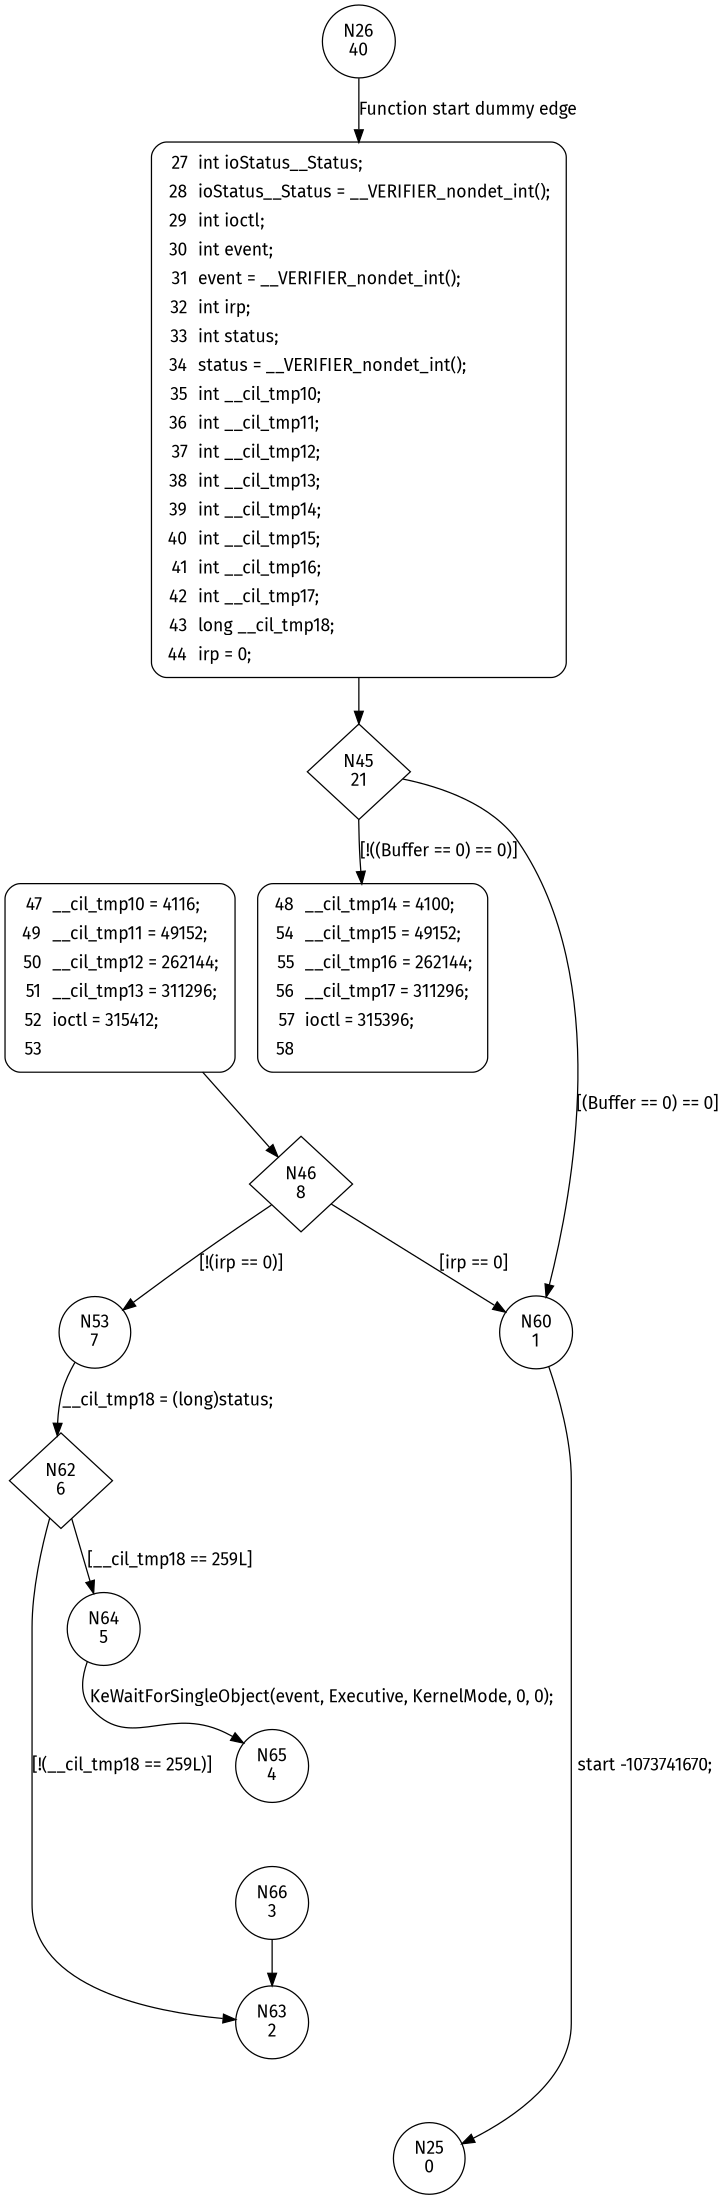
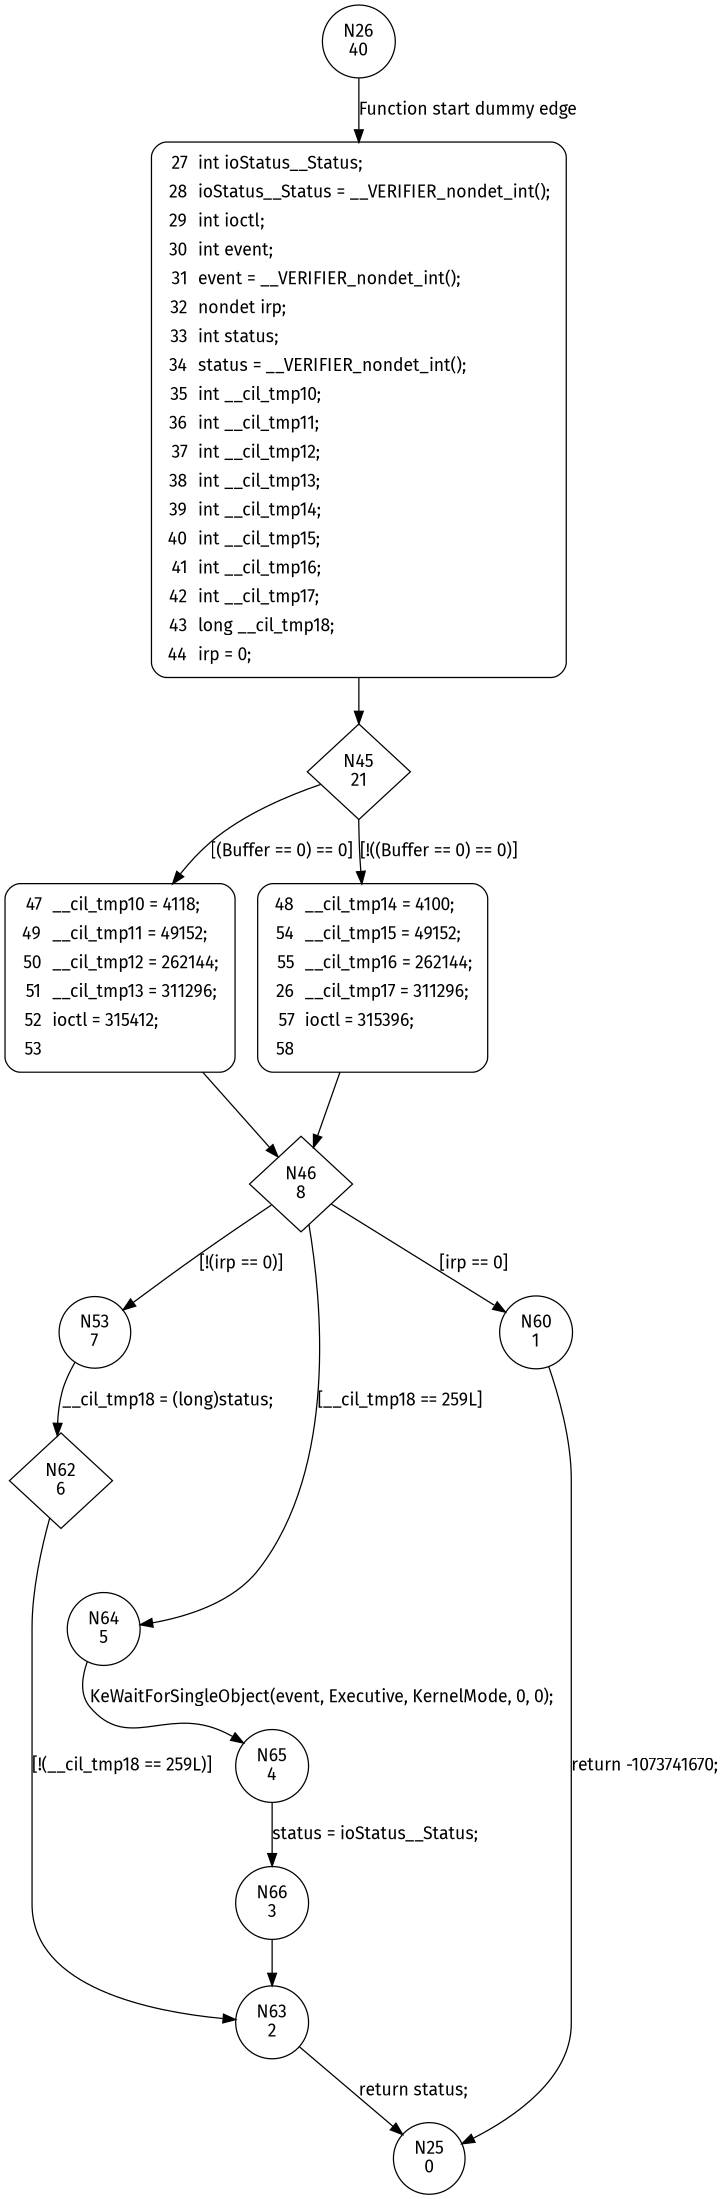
node "27": text "int irp;" -> "nondet irp;"
node "47": text "__cil_tmp10 = 4116;" -> "__cil_tmp10 = 4118;"
node "48": text "56" -> "26"
edge "N45 21" -> "N60 1": now "N45 21" -> "47"
edge "48" -> "N46 8": added
edge "N62 6" -> "N64 5": now "N46 8" -> "N64 5"
edge "N60 1" -> "N25 0": label "start -1073741670;" -> "return -1073741670;"
edge "N65 4" -> "N66 3": added, label "status = ioStatus__Status;"
edge "N63 2" -> "N25 0": added, label "return status;"
